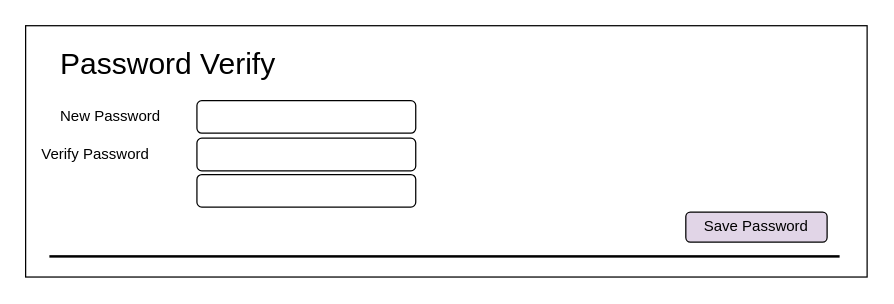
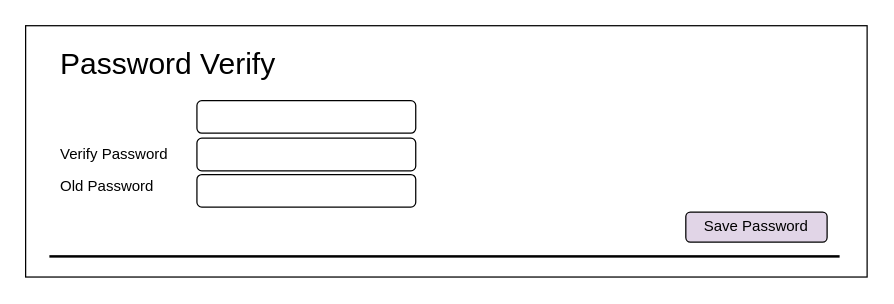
node "New Password": removed
node "Verify Password": moved (99, 154) -> (118, 154)
node "Old Password": added
